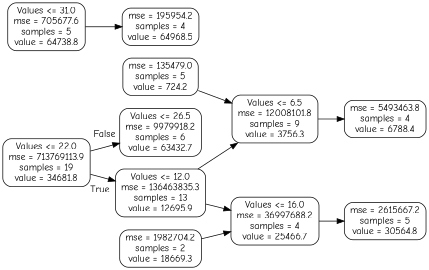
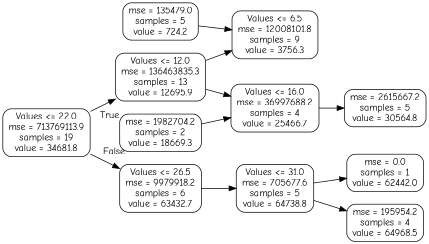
node "mse = 5493463.8 samples = 4 value = 6788.4": removed
node "mse = 0.0 samples = 1 value = 62442.0": added
edge "Values <= 26.5 mse = 9979918.2 samples = 6 value = 63432.7" -> "Values <= 31.0 mse = 705677.6 samples = 5 value = 64738.8": added
